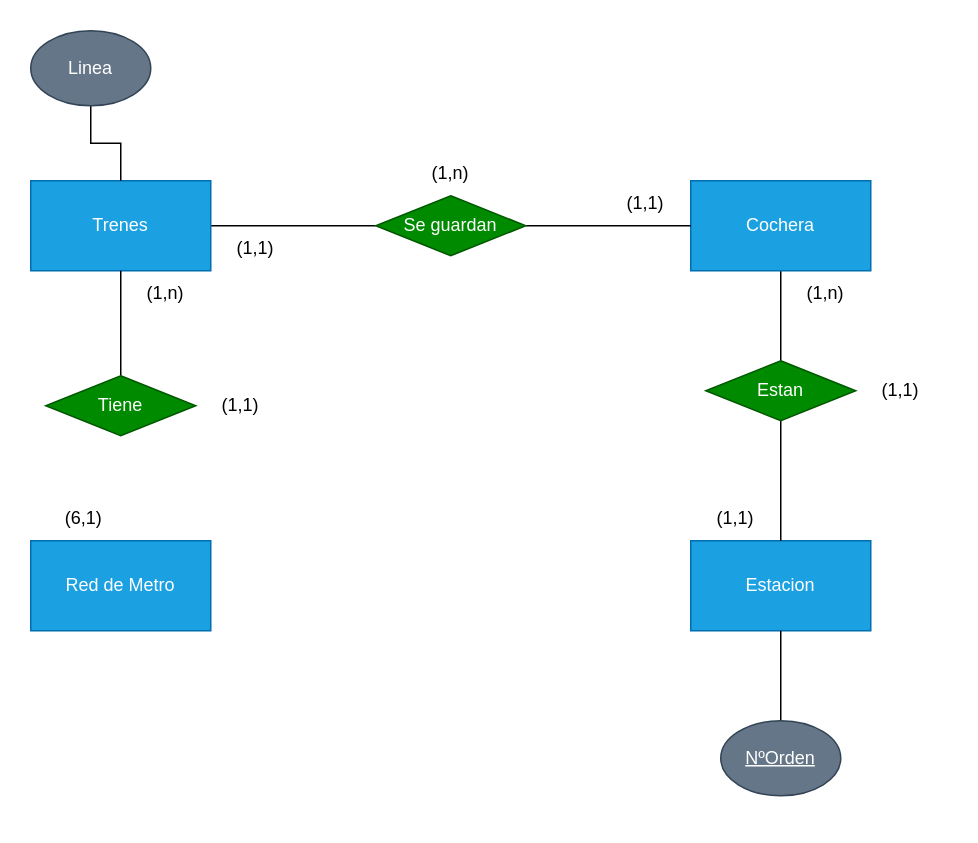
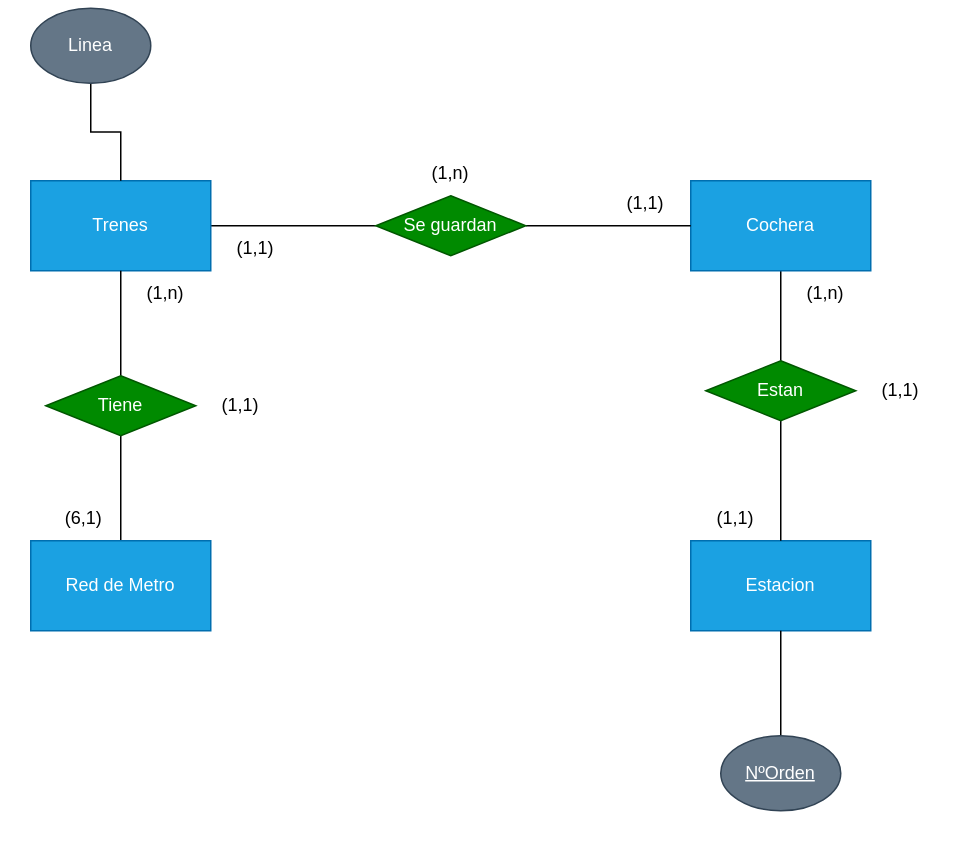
node "Linea": moved (91, 68) -> (91, 46)
edge "Tiene" -- "Red de Metro": added
node "NºOrden": moved (781, 758) -> (781, 773)
